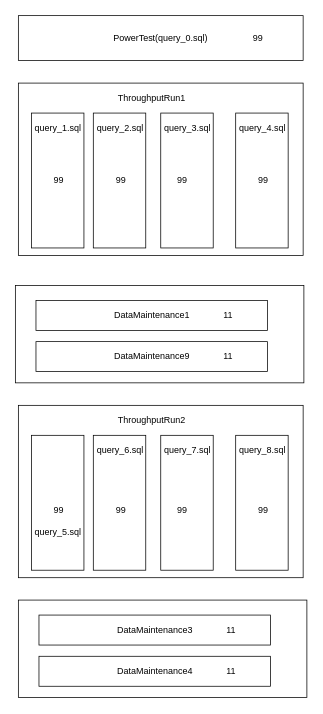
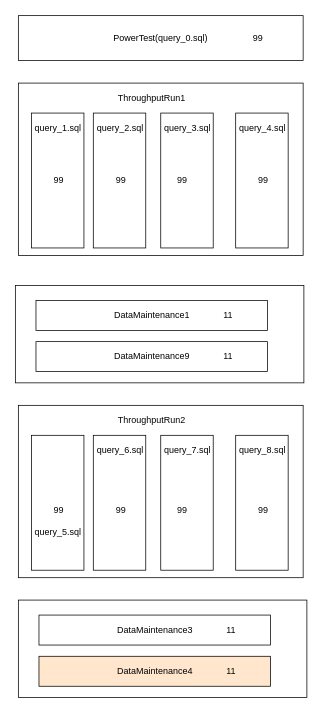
node "DataMaintenance4": fillcolor #ffffff -> #ffe6cc
